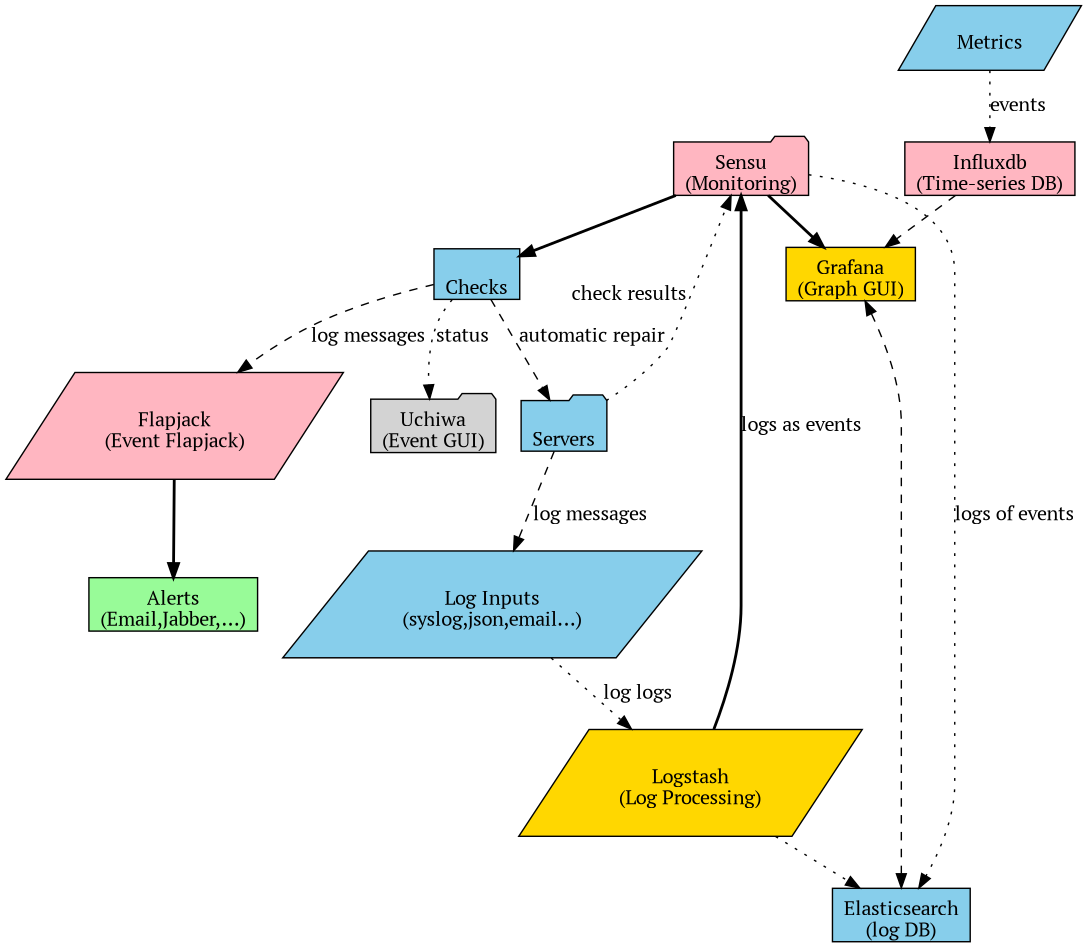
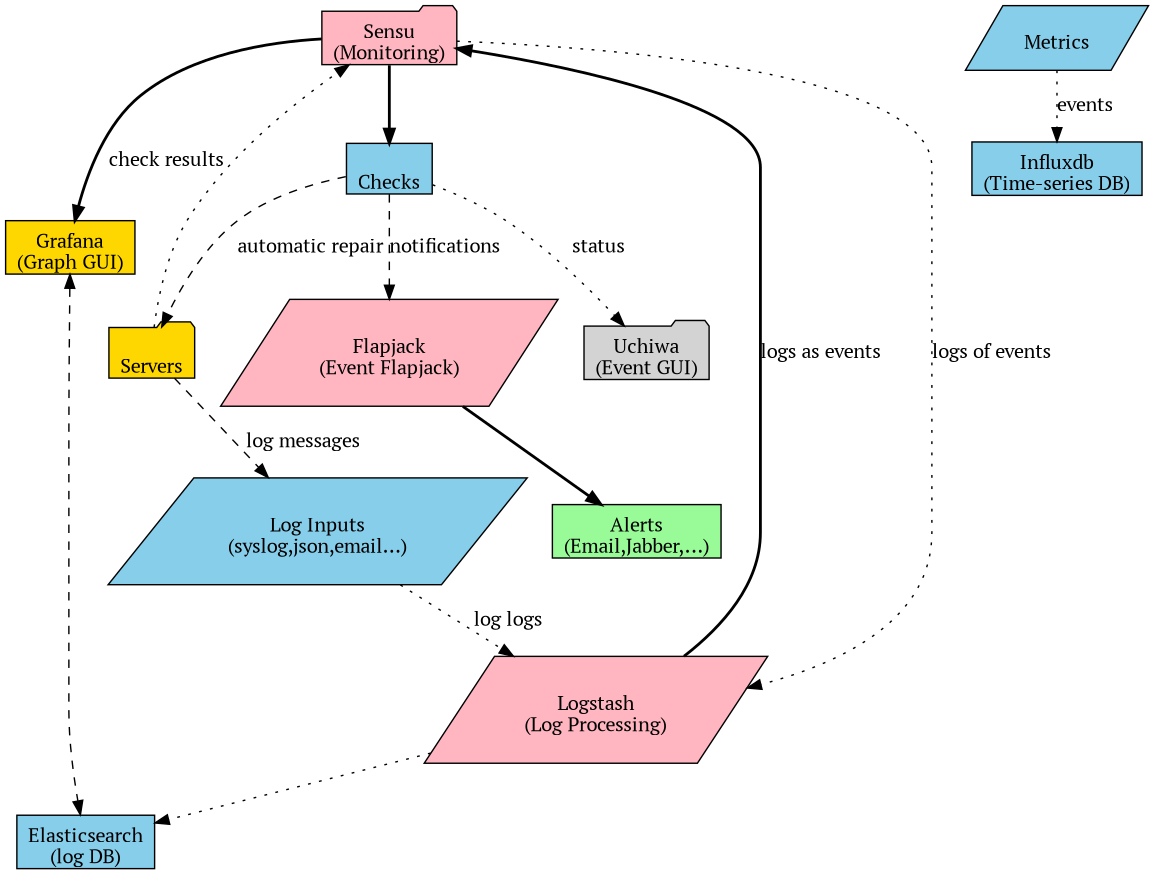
node "Influxdb (Time-series DB)": fillcolor lightpink -> skyblue
edge "Influxdb (Time-series DB)" -> "Grafana (Graph GUI)": removed
edge "Checks" -> "Flapjack (Event Flapjack)": label "log messages" -> "notifications"
node "Servers": fillcolor skyblue -> gold
edge "Sensu (Monitoring)" -> "Elasticsearch (log DB)": now "Sensu (Monitoring)" -> "Logstash (Log Processing)"
node "Logstash (Log Processing)": fillcolor gold -> lightpink
